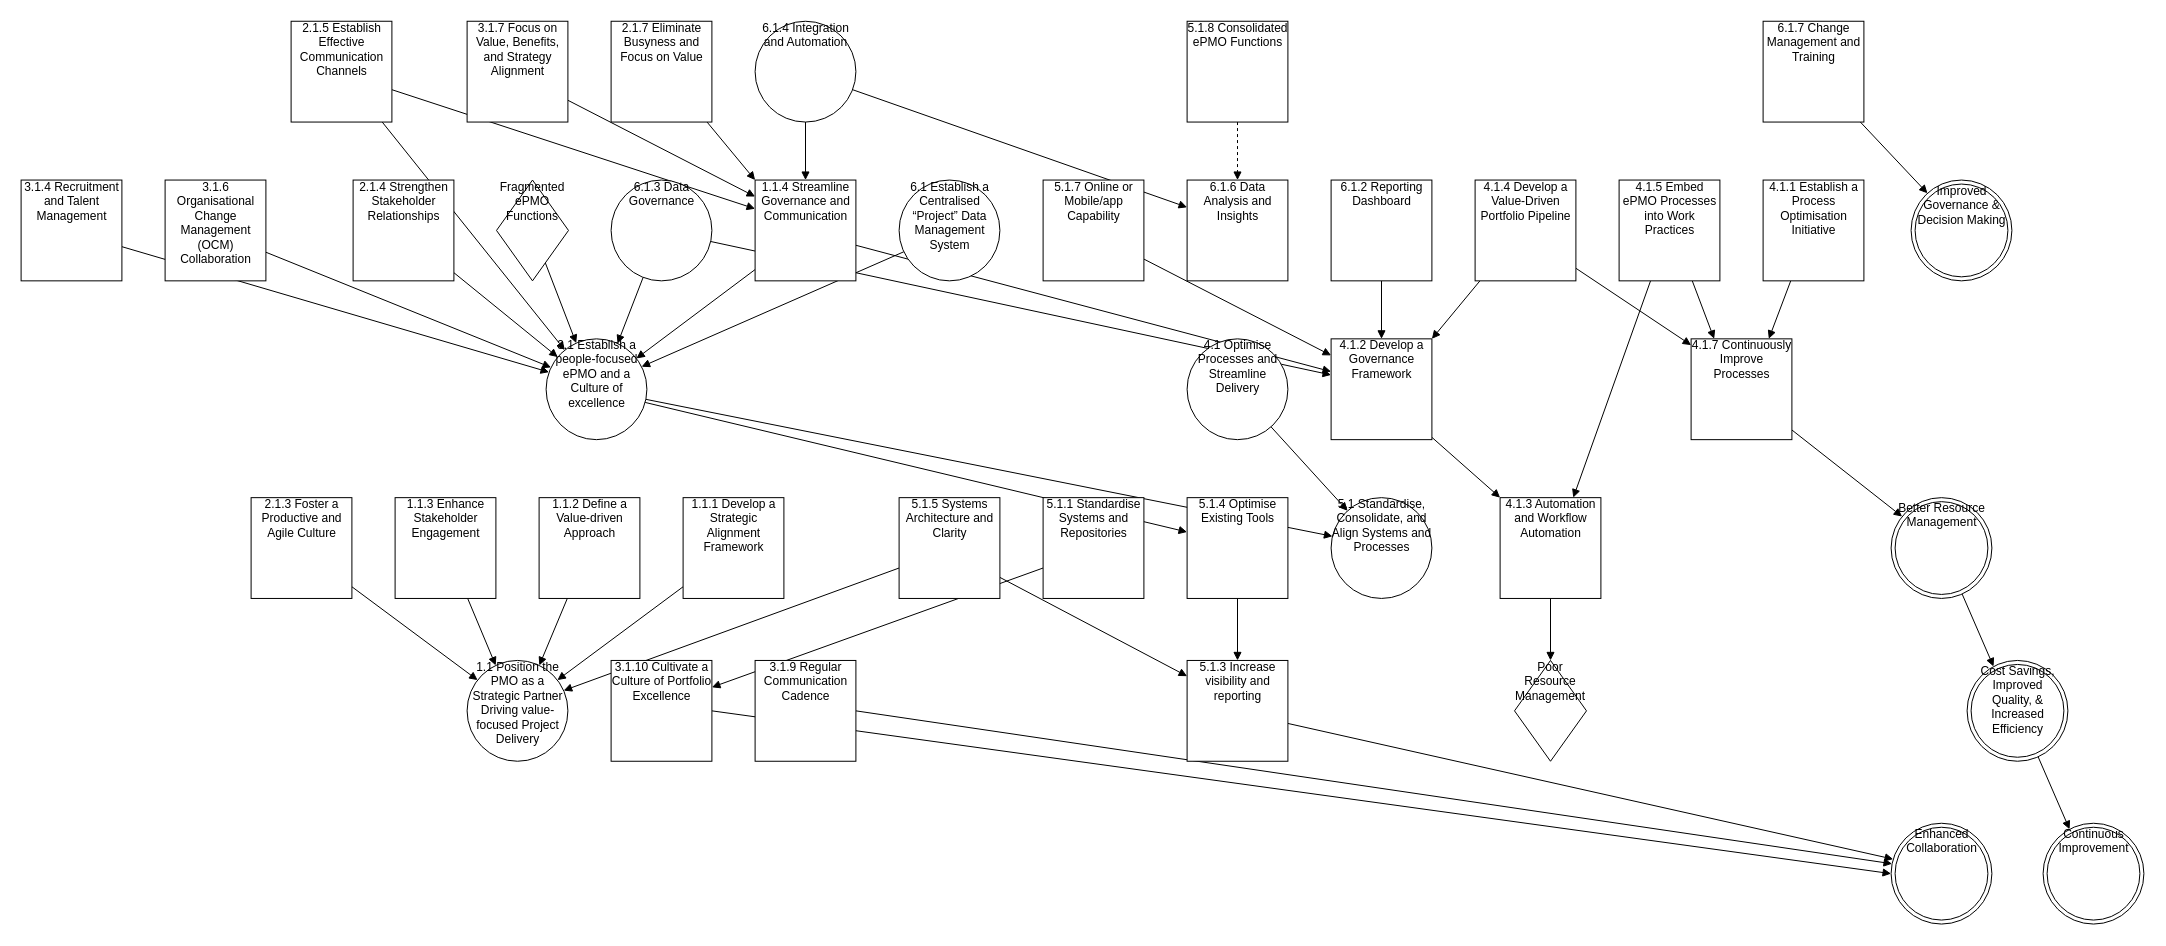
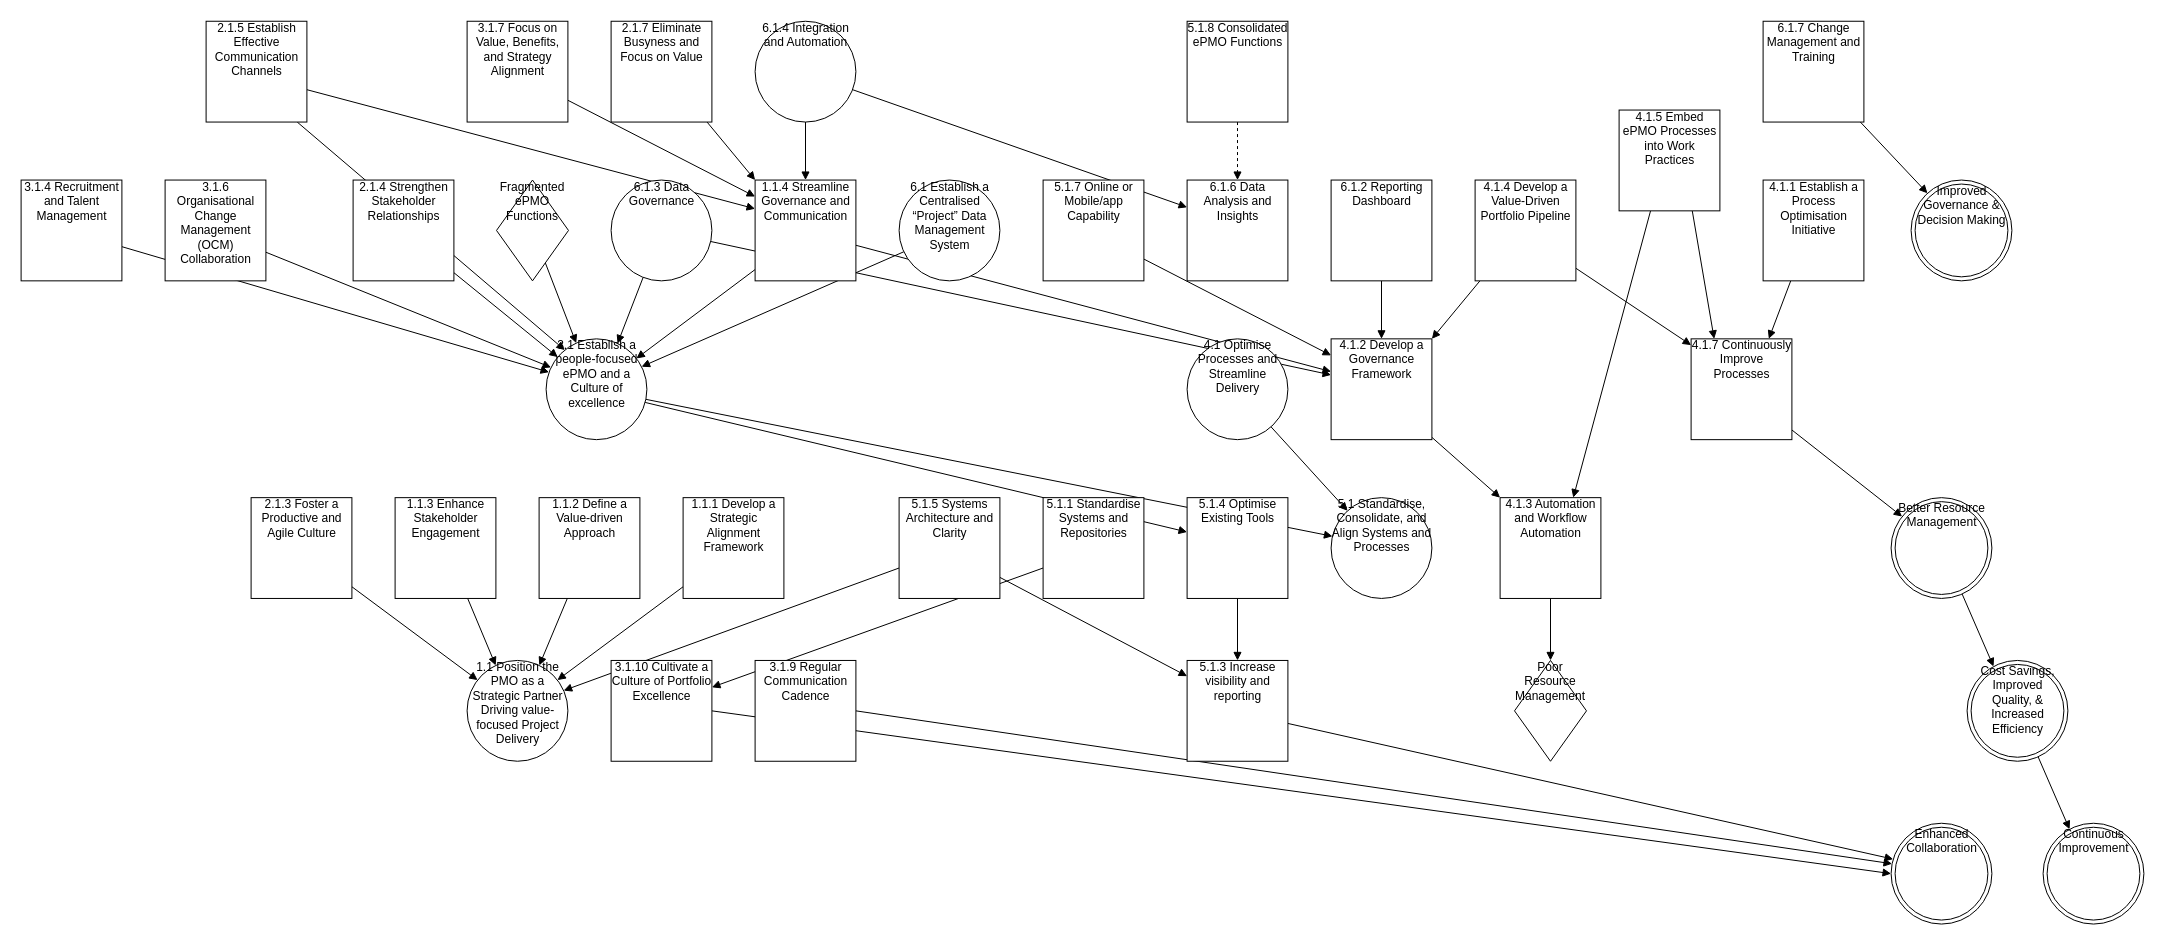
node "2.1.5 Establish Effective Communication Channels": moved (342, 72) -> (257, 72)
node "4.1.5 Embed ePMO Processes into Work Practices": moved (1670, 230) -> (1670, 160)
